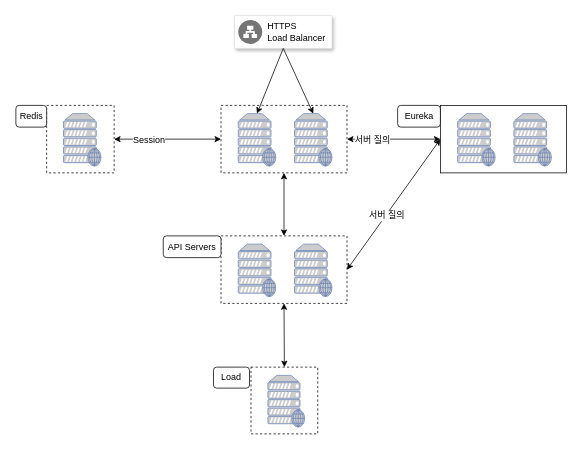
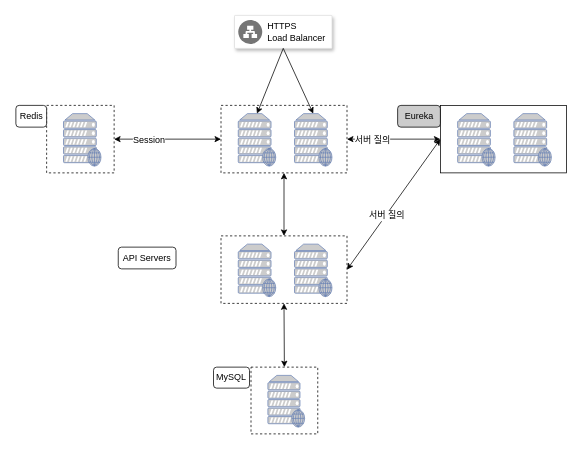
node "Eureka": fillcolor #ffffff -> #cccccc
node "API Servers": moved (192, 247) -> (147, 258)
node "Load": label "Load" -> "MySQL"
